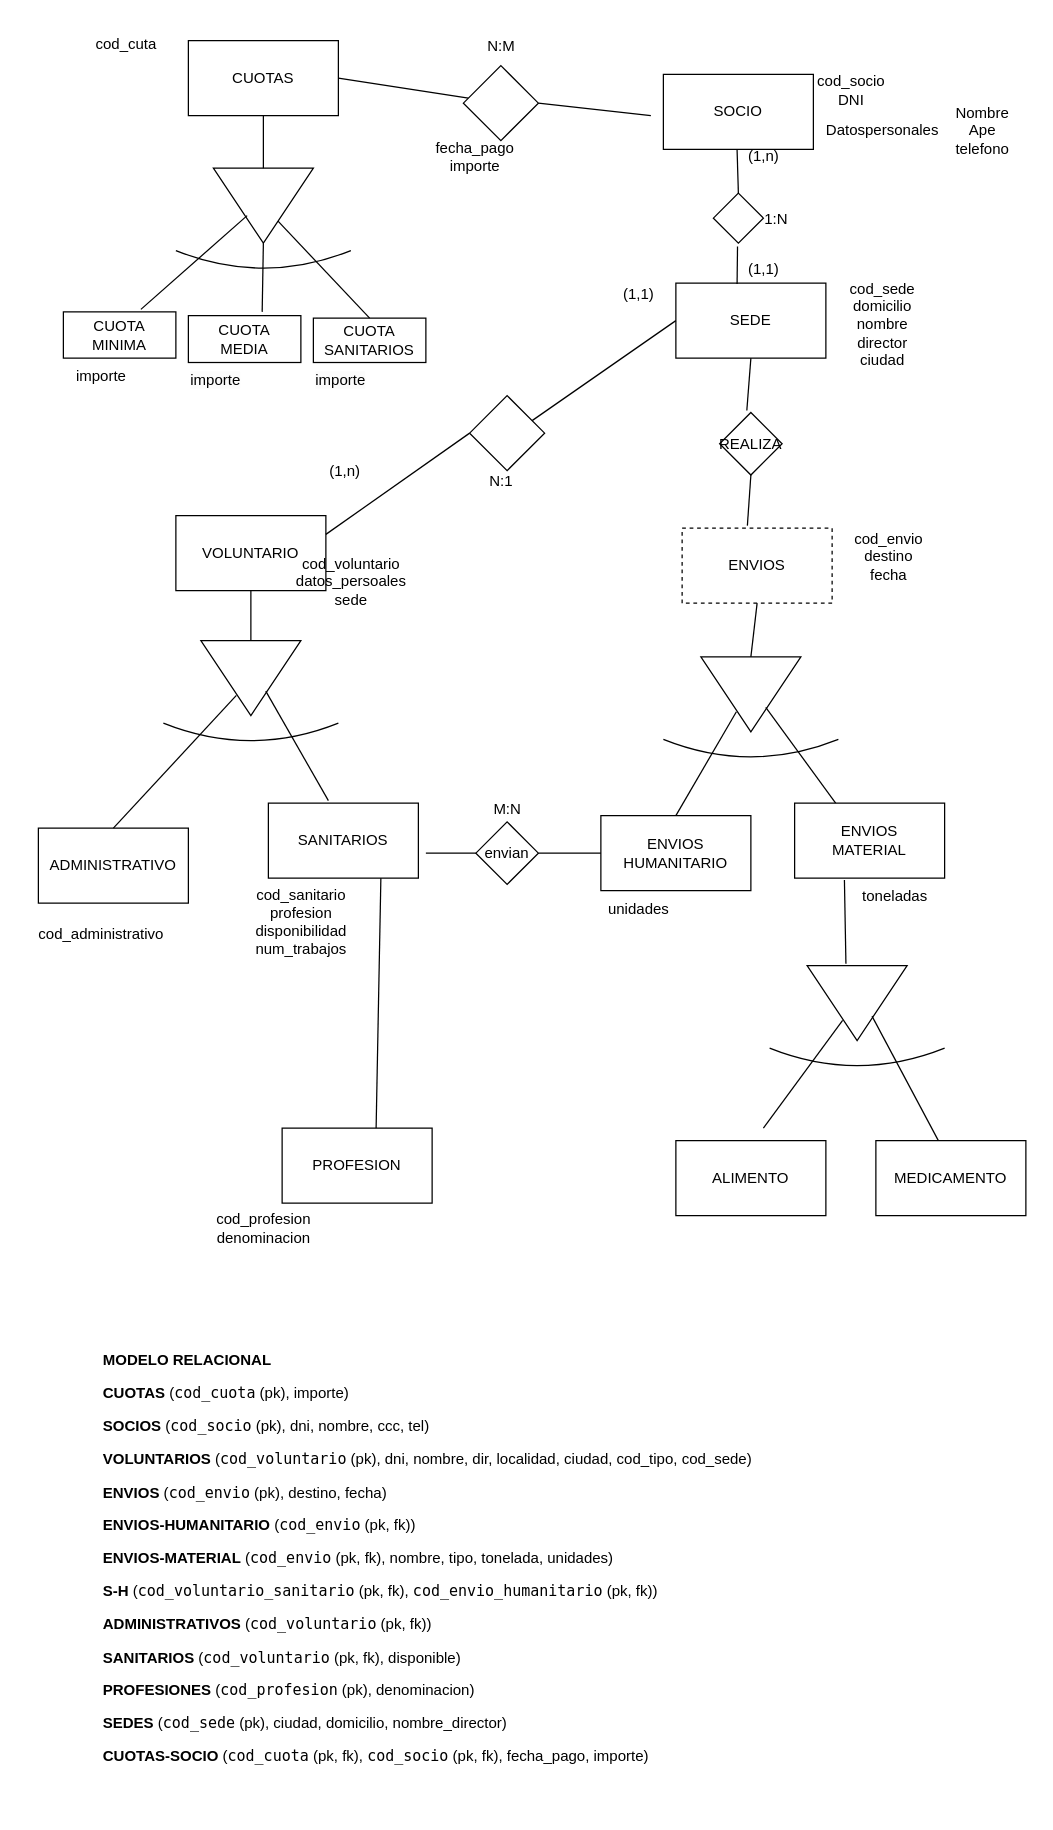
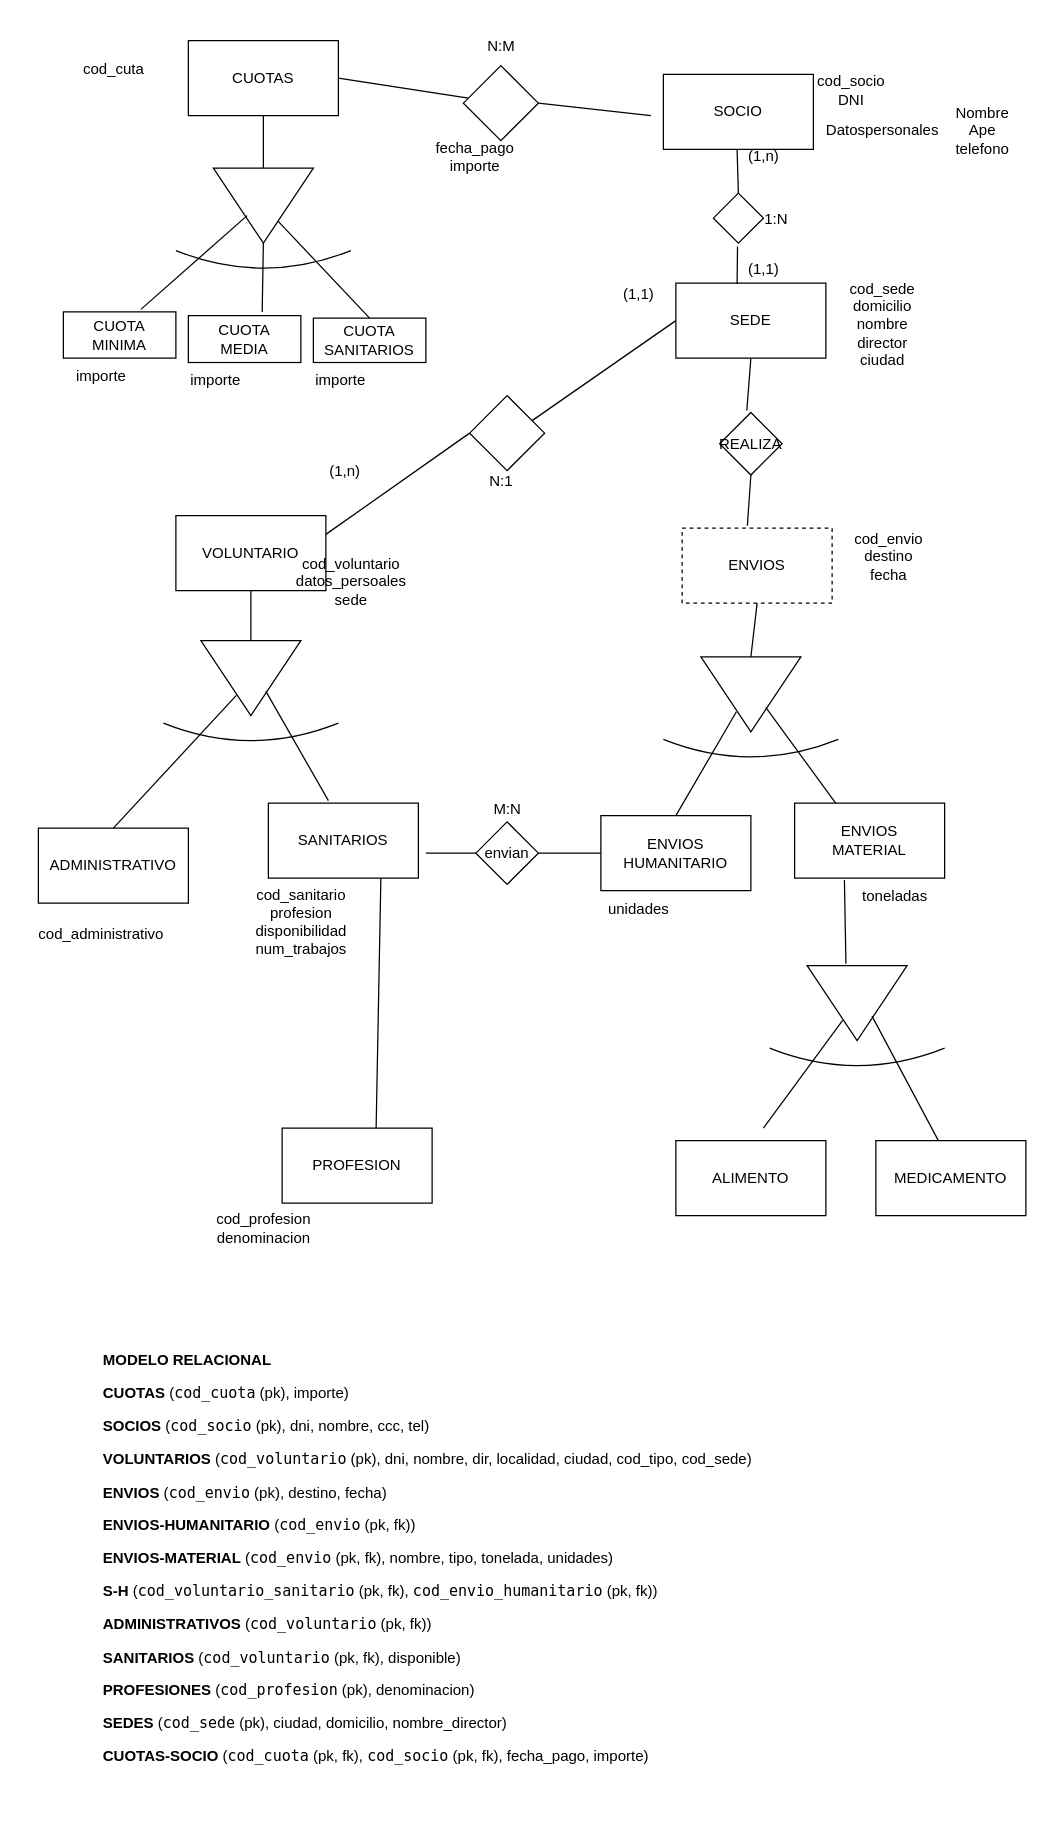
node "cod_cuta": moved (126, 44) -> (113, 69)
